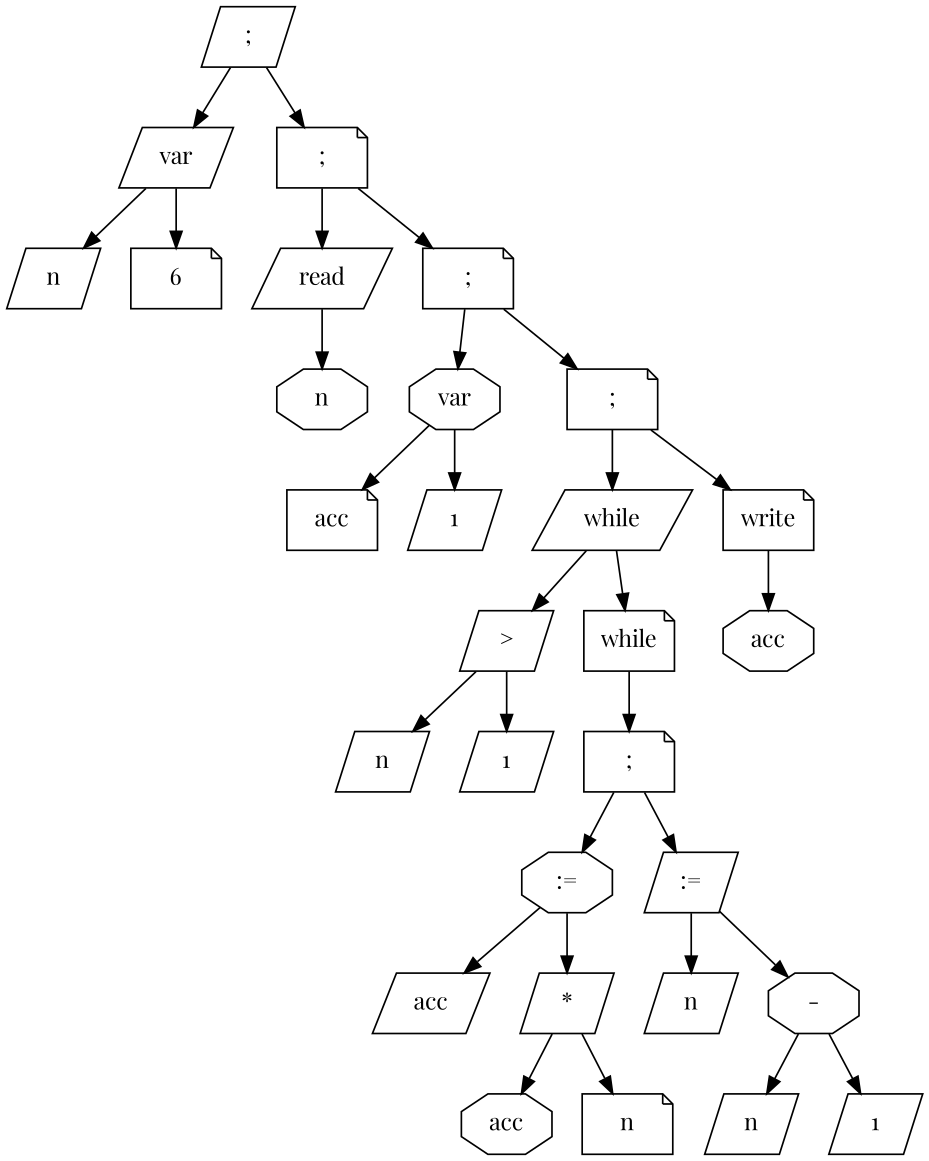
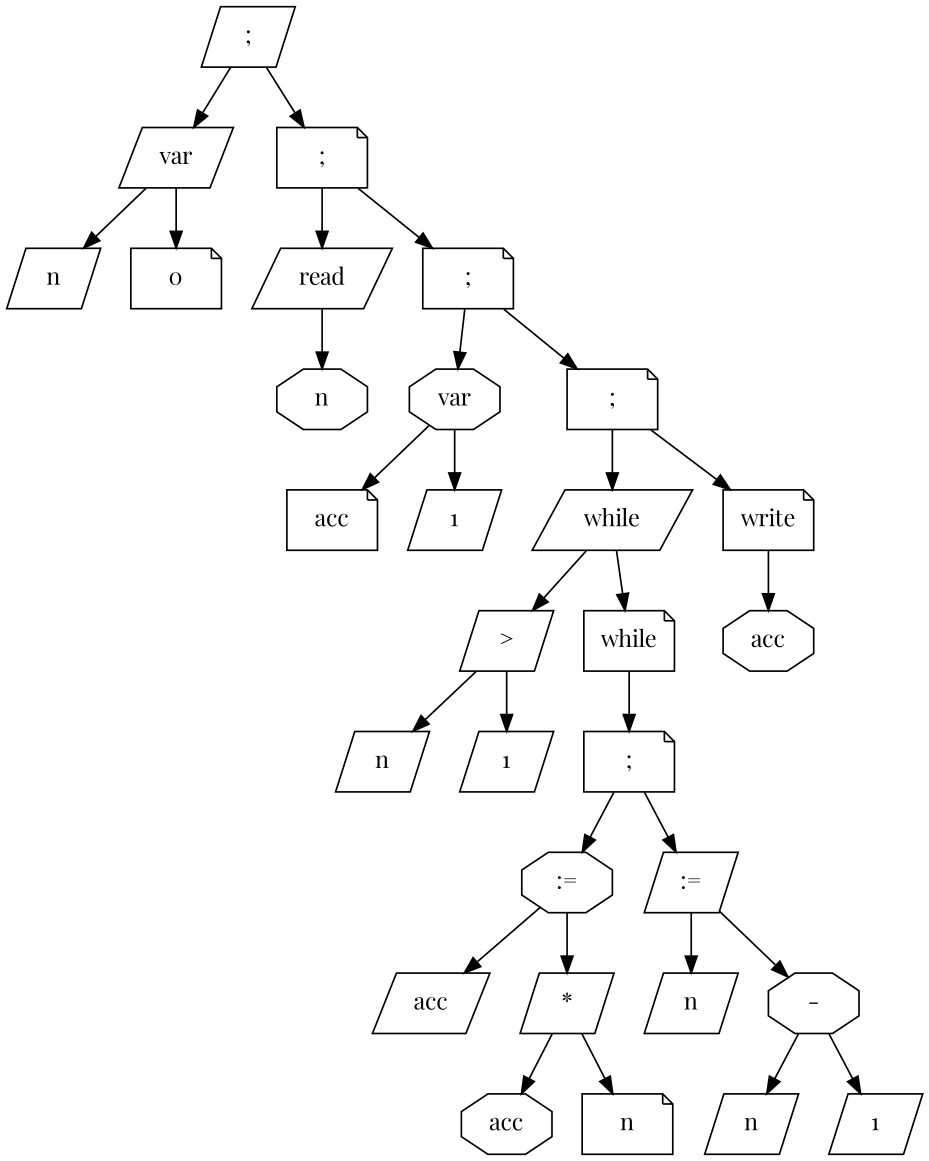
node "6": label "6" -> "0"
